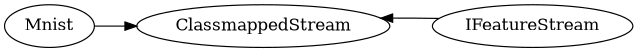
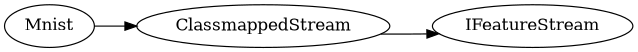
edge "IFeatureStream" -> "ClassmappedStream": reversed
